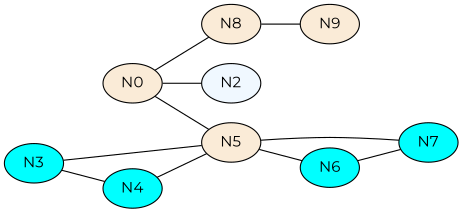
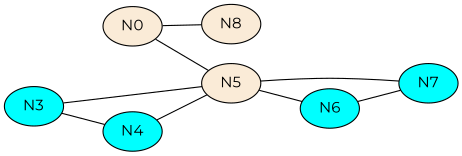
node "N9": removed
node "N2": removed
